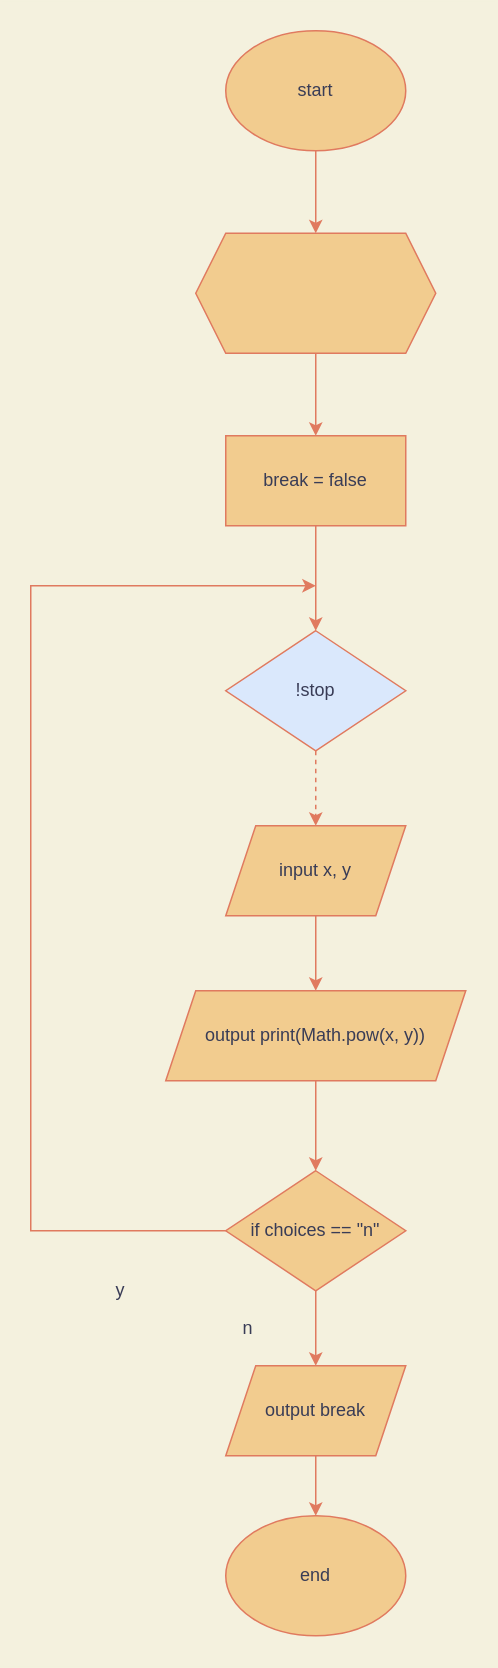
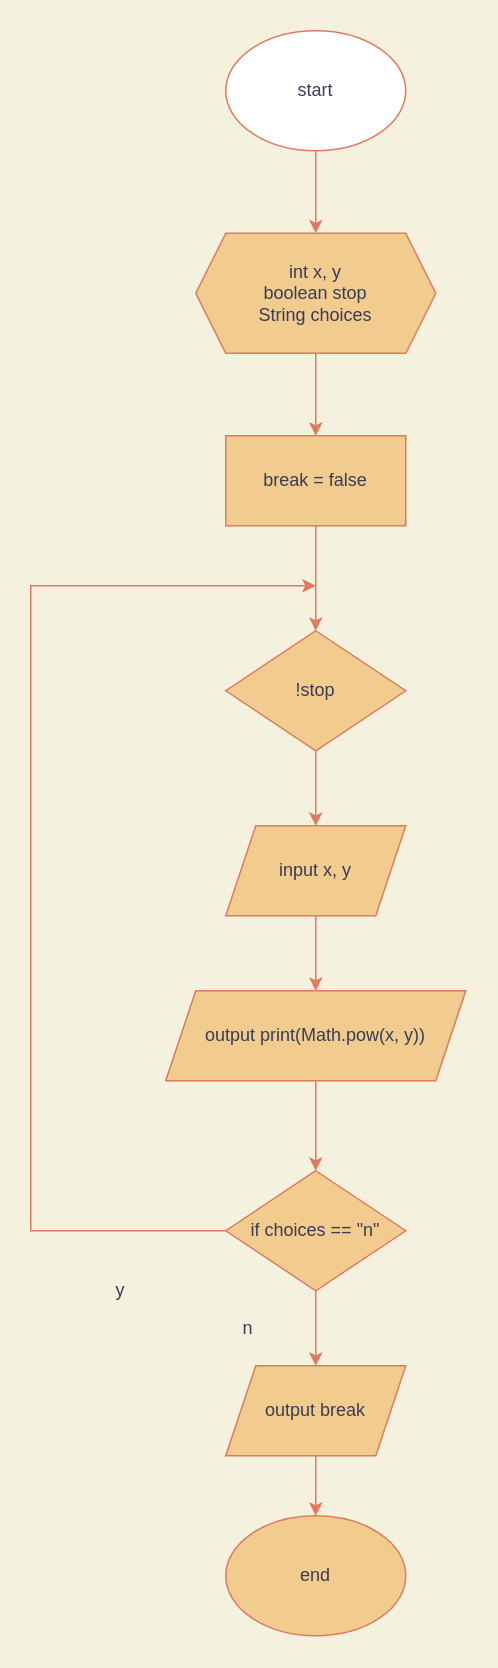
node "start": fillcolor #f2cc8f -> #ffffff
node "int x, y boolean stop String choices": added
node "!stop": fillcolor #dae8fc -> #f2cc8f
edge "!stop" -> "input x, y": style dashed -> solid
